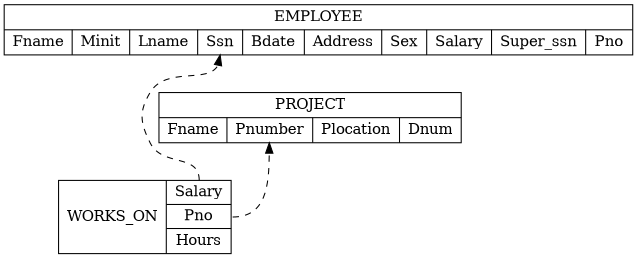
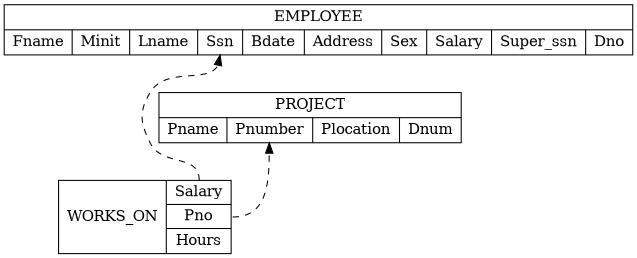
node "EMPLOYEE": text "Pno" -> "Dno"
node "PROJECT": text "Fname" -> "Pname"
